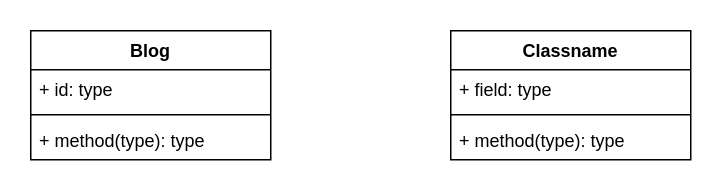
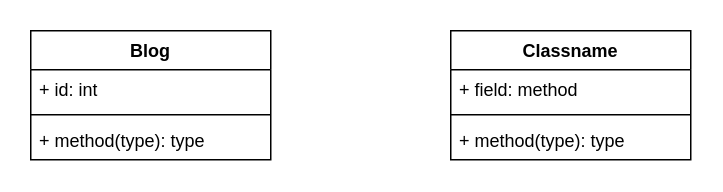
node "+ id: type": label "+ id: type" -> "+ id: int"
node "+ field: type": label "+ field: type" -> "+ field: method"
